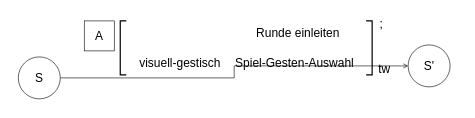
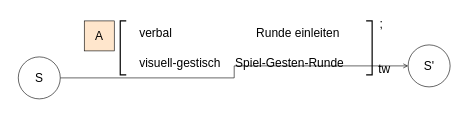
node "verbal": added
node "A": fillcolor #ffffff -> #ffe6cc
node "Spiel-Gesten-Auswahl": label "Spiel-Gesten-Auswahl" -> "Spiel-Gesten-Runde"
